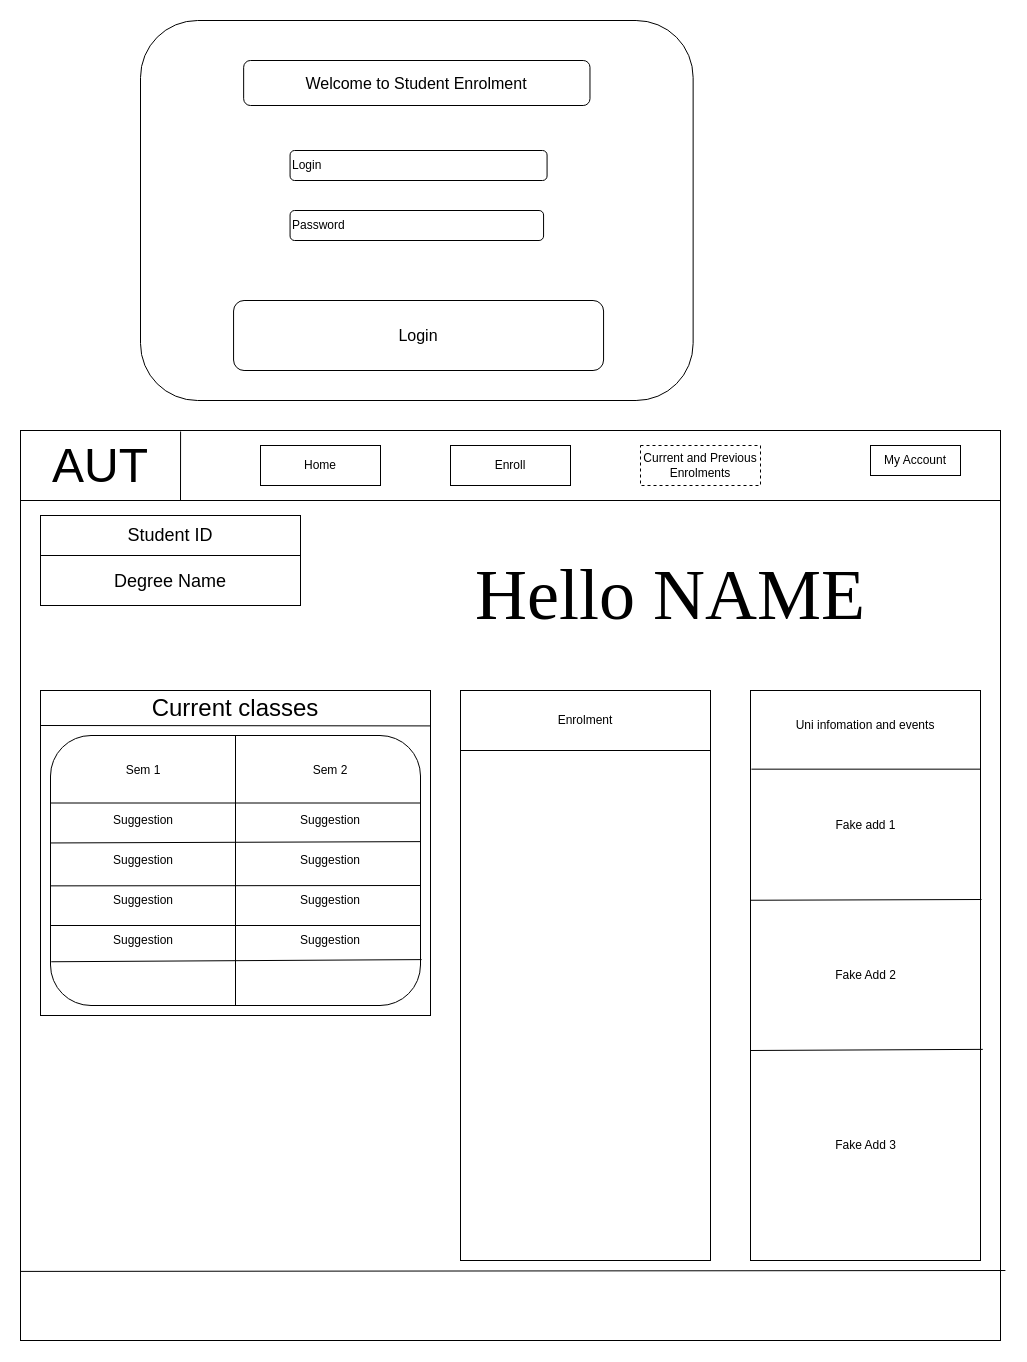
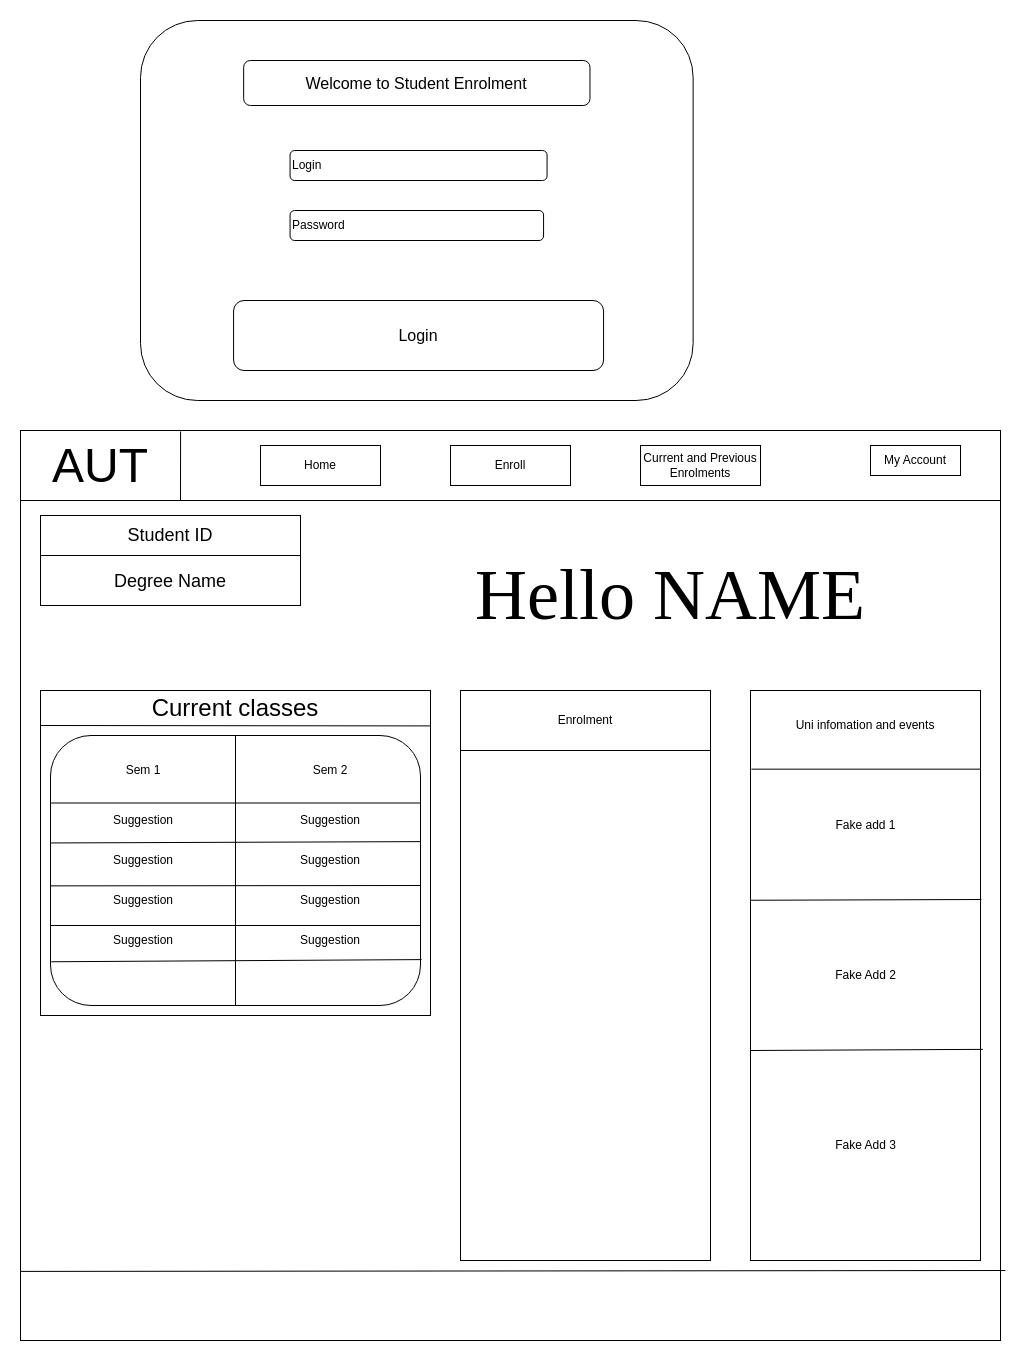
node "Current and Previous Enrolments": style dashed -> solid
